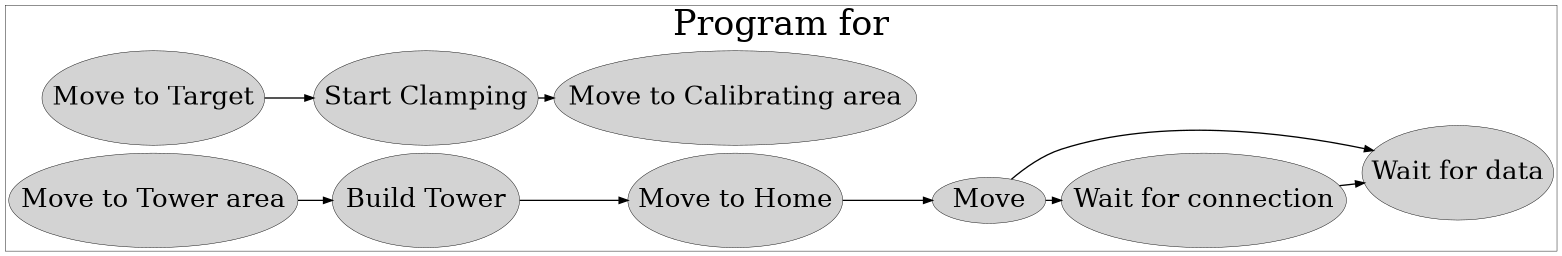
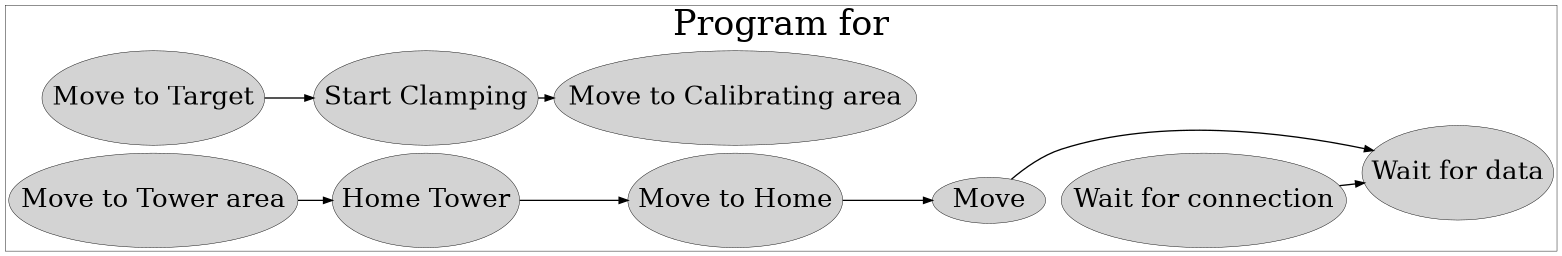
node "Build Tower": label "Build Tower" -> "Home Tower"
edge "Move" -> "Wait for connection": removed
